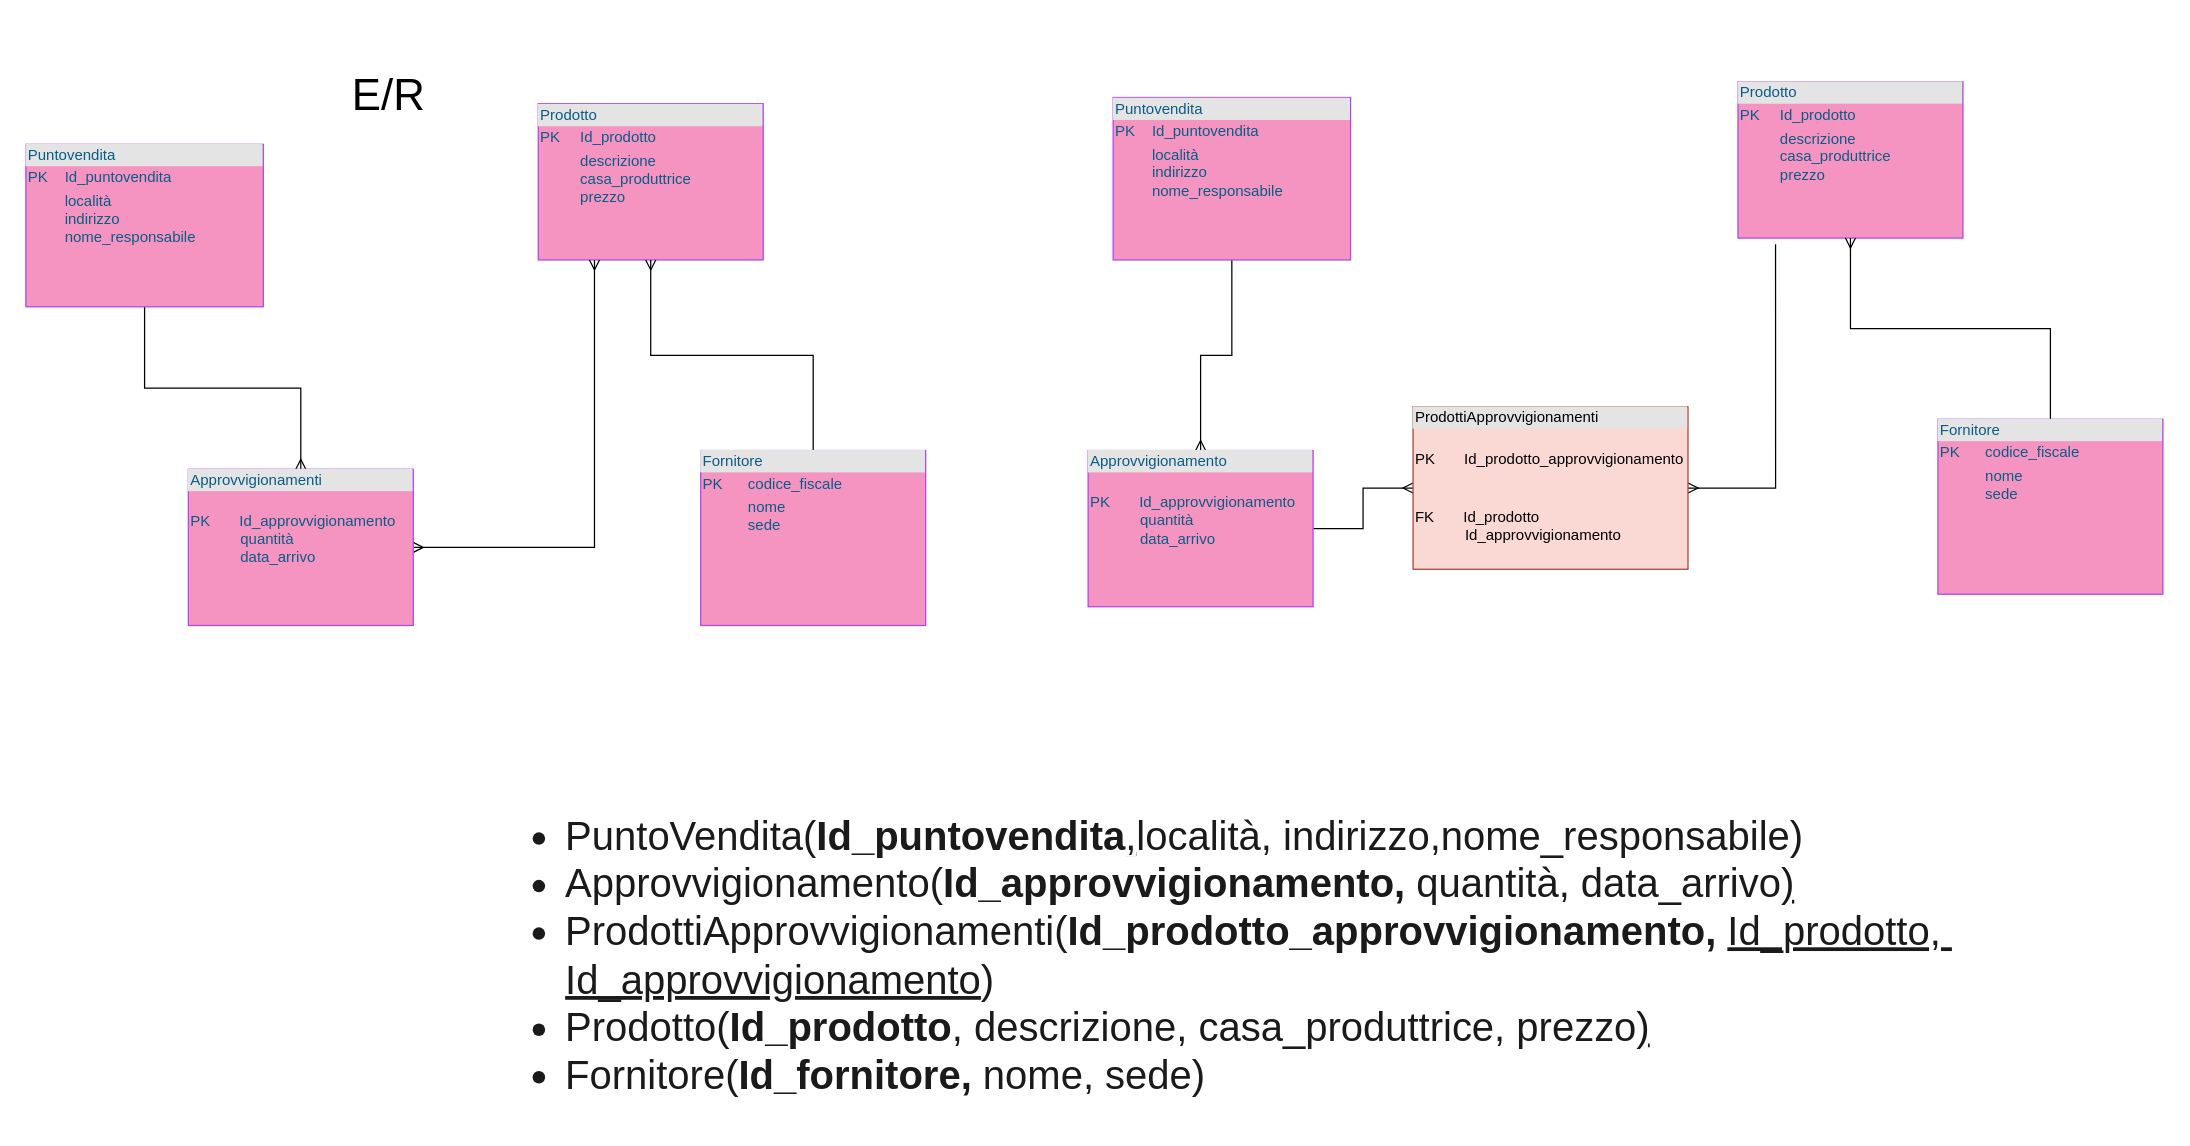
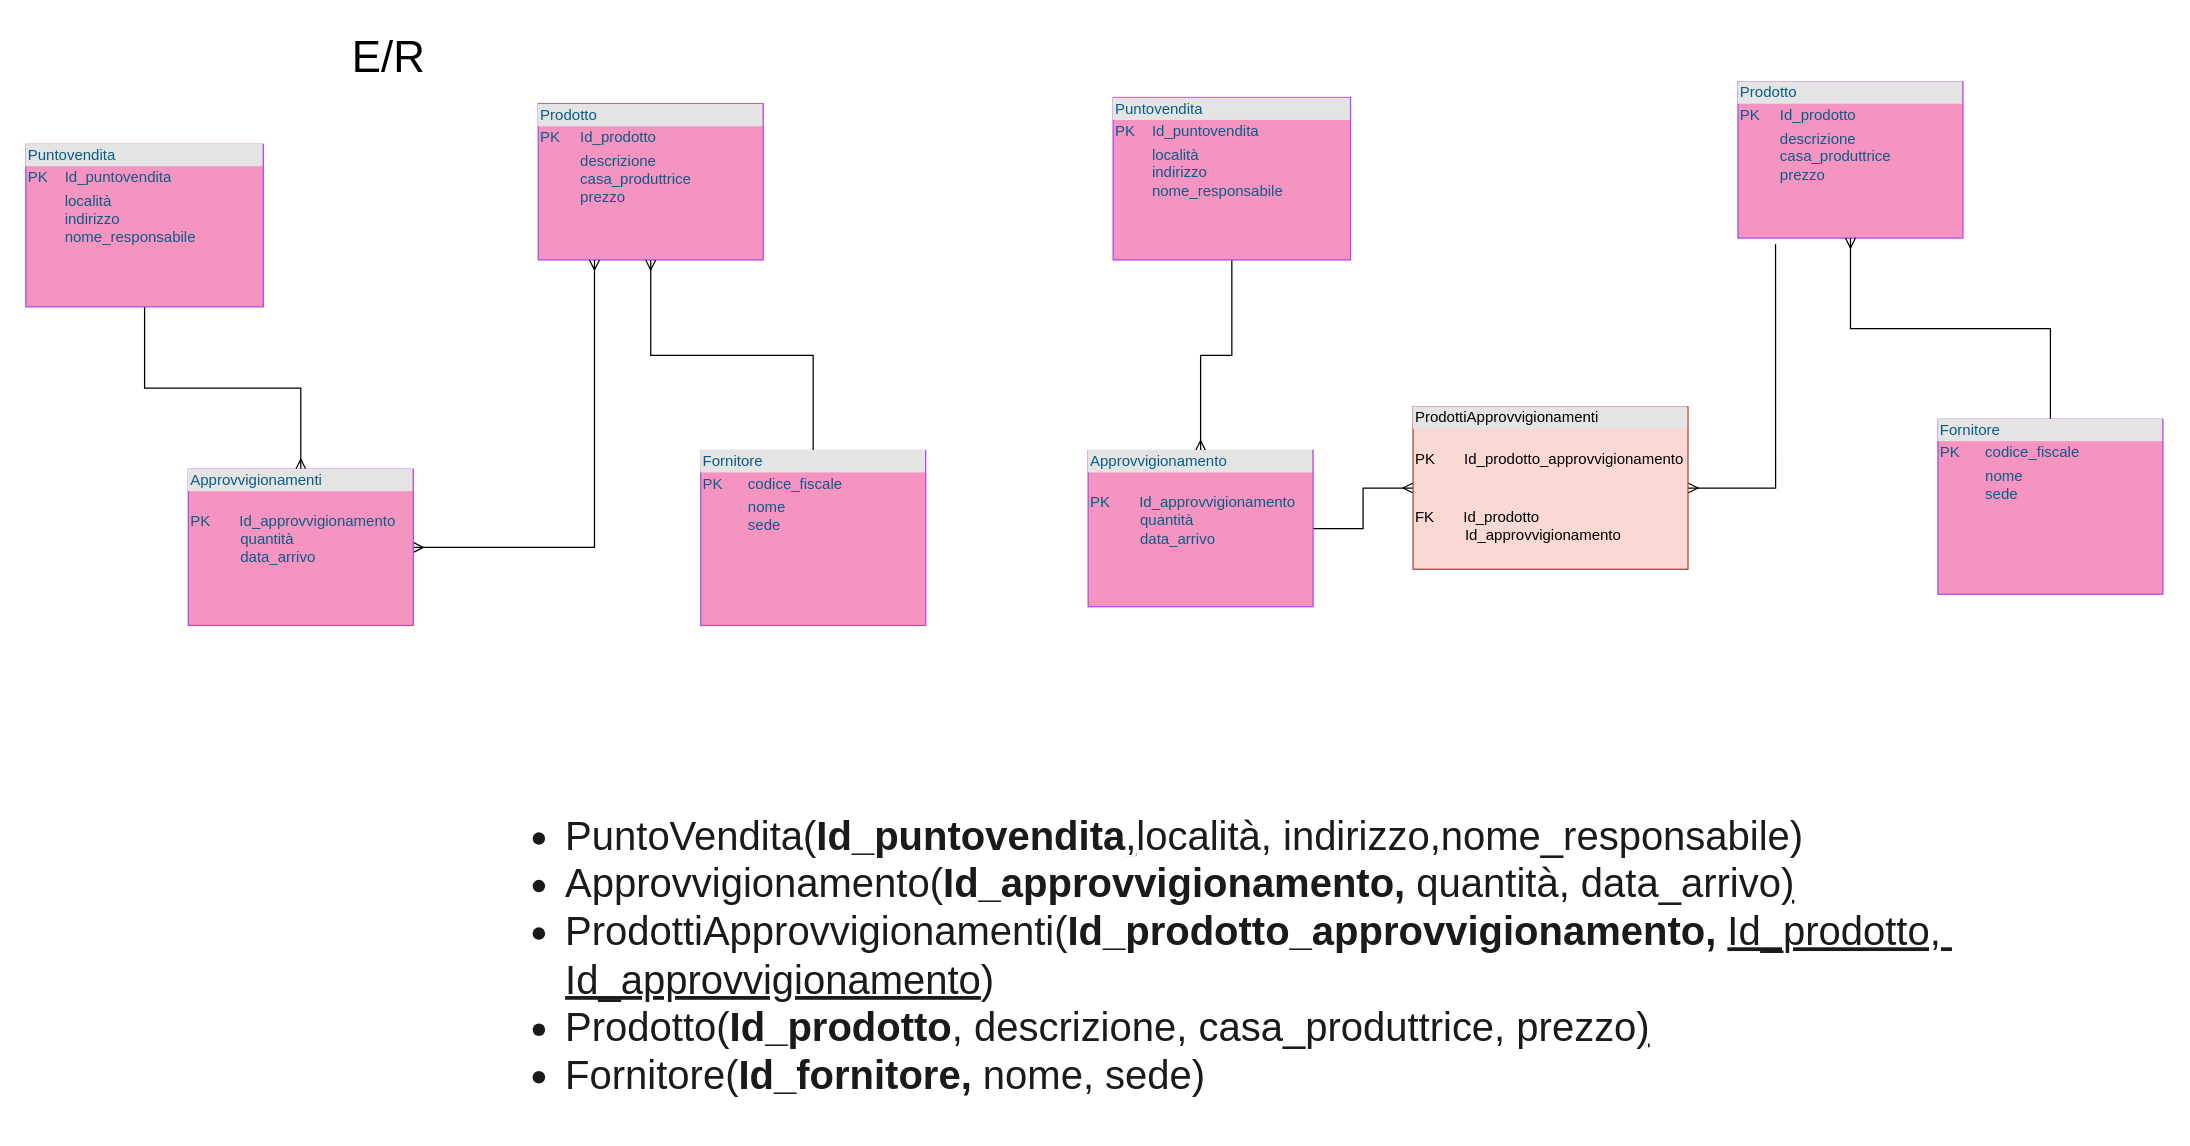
node "E/R": moved (388, 94) -> (388, 57)
